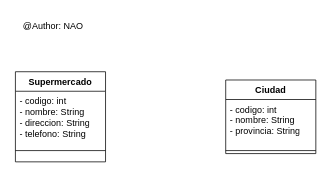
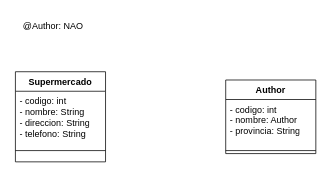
node "Ciudad": label "Ciudad" -> "Author"
node "- codigo: int - nombre: String - provincia: String": label "- codigo: int - nombre: String - provincia: String" -> "- codigo: int - nombre: Author - provincia: String"
